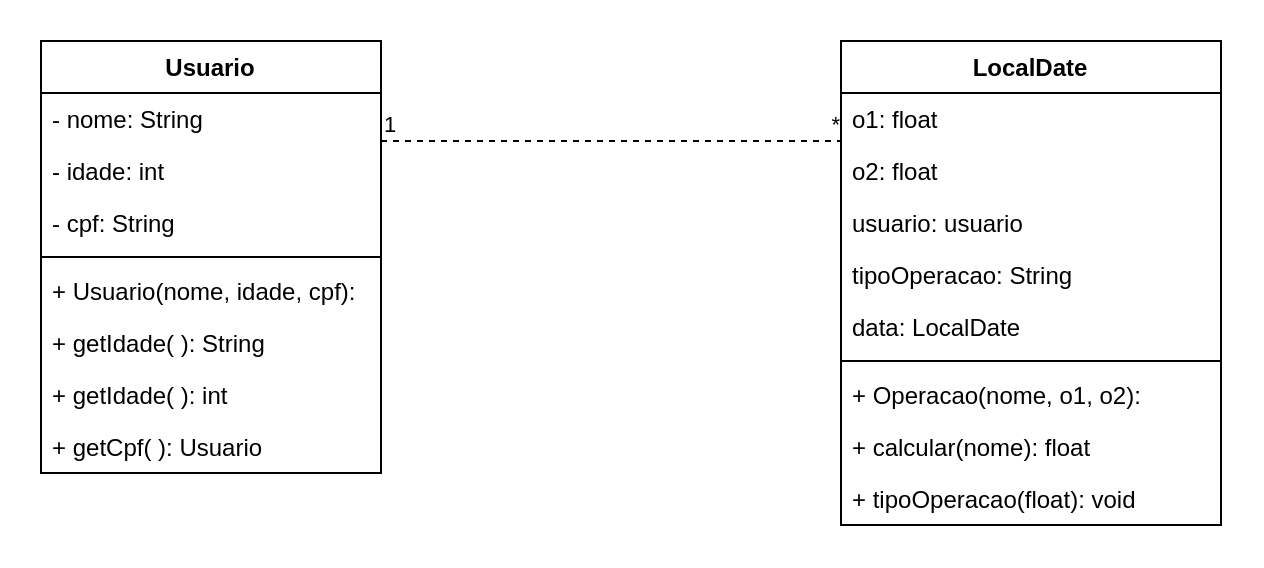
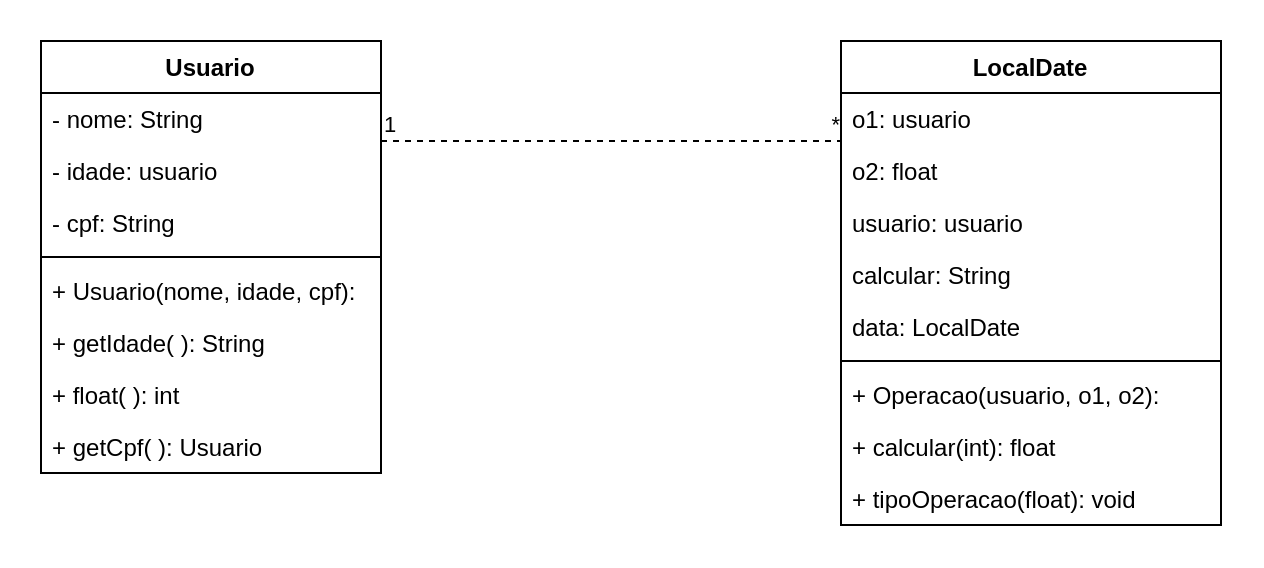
node "o1: float": label "o1: float" -> "o1: usuario"
node "- idade: int": label "- idade: int" -> "- idade: usuario"
node "tipoOperacao: String": label "tipoOperacao: String" -> "calcular: String"
node "+ getIdade( ): int": label "+ getIdade( ): int" -> "+ float( ): int"
node "+ Operacao(nome, o1, o2):": label "+ Operacao(nome, o1, o2):" -> "+ Operacao(usuario, o1, o2):"
node "+ calcular(nome): float": label "+ calcular(nome): float" -> "+ calcular(int): float"
